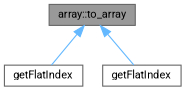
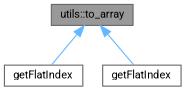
node "array::to_array": label "array::to_array" -> "utils::to_array"
